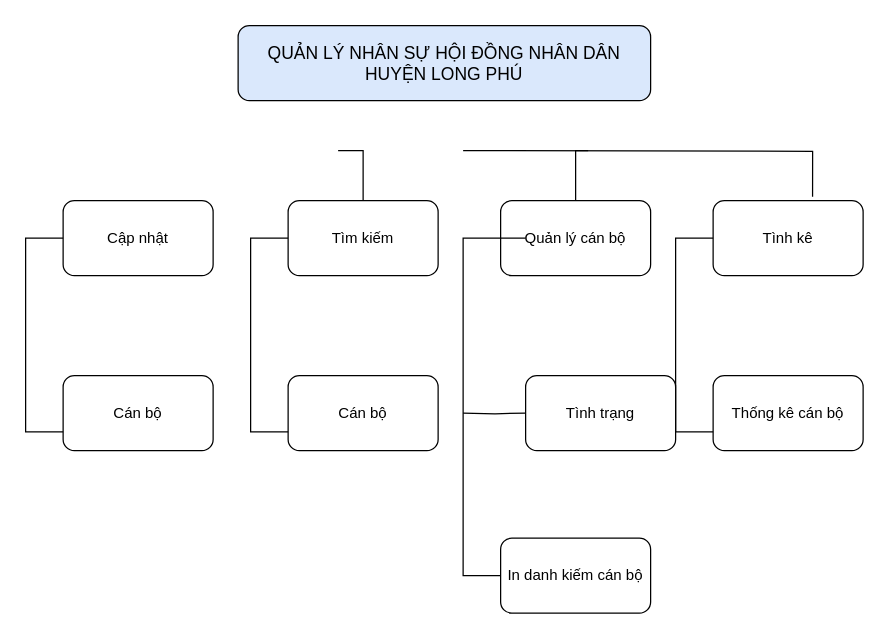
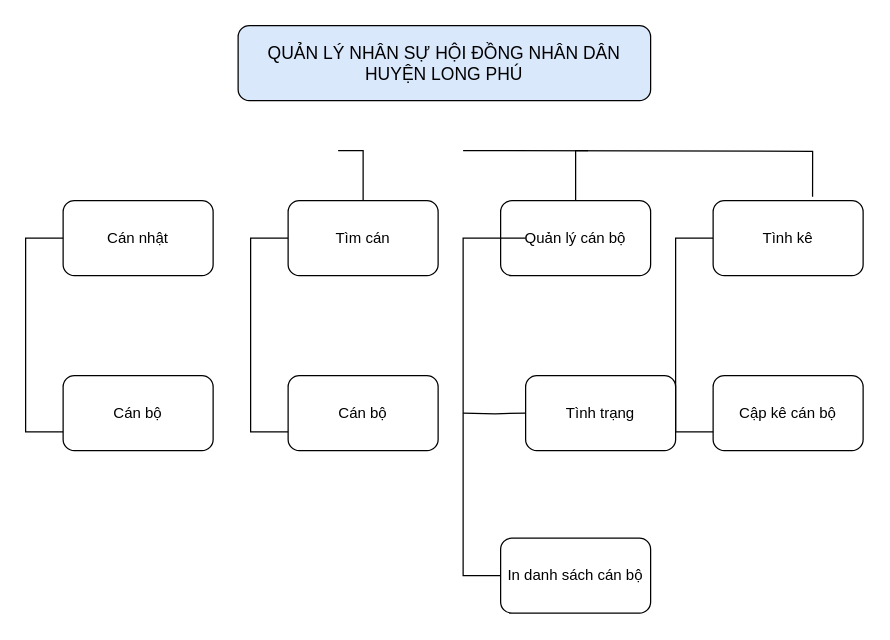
node "Cập nhật": label "Cập nhật" -> "Cán nhật"
node "Tìm kiếm": label "Tìm kiếm" -> "Tìm cán"
node "Thống kê cán bộ": label "Thống kê cán bộ" -> "Cập kê cán bộ"
node "In danh kiếm cán bộ": label "In danh kiếm cán bộ" -> "In danh sách cán bộ"
